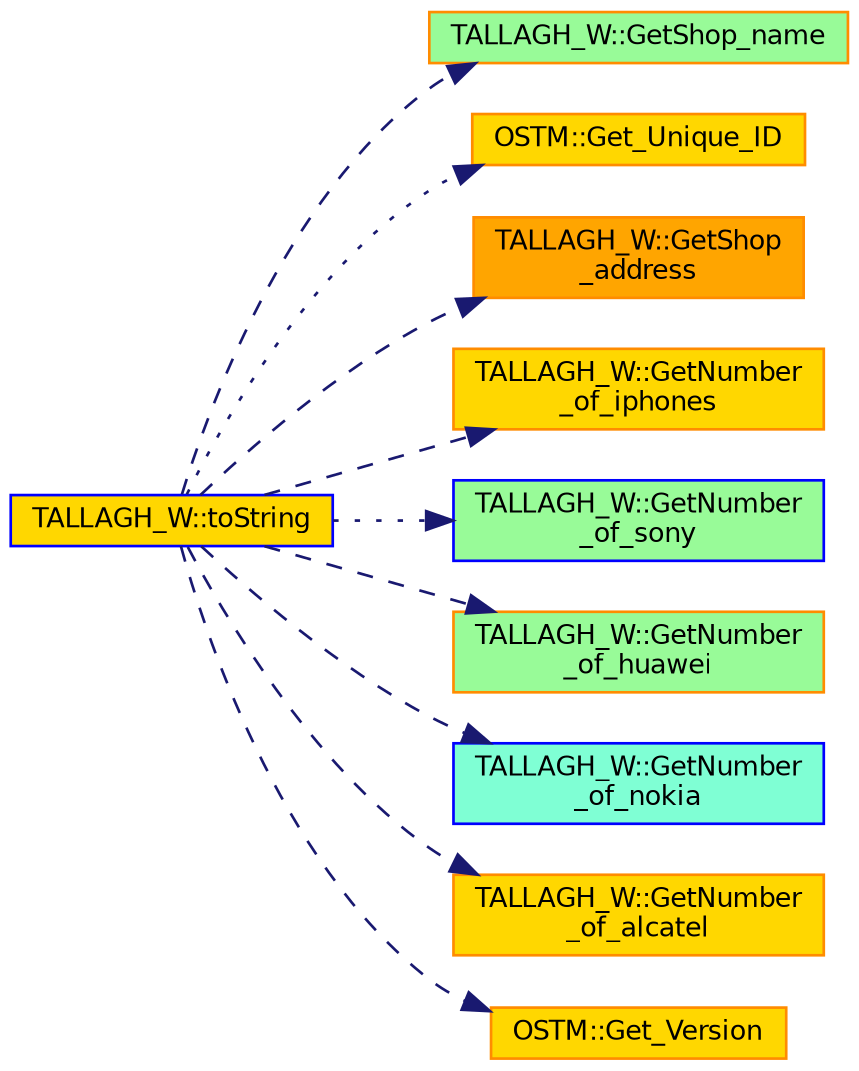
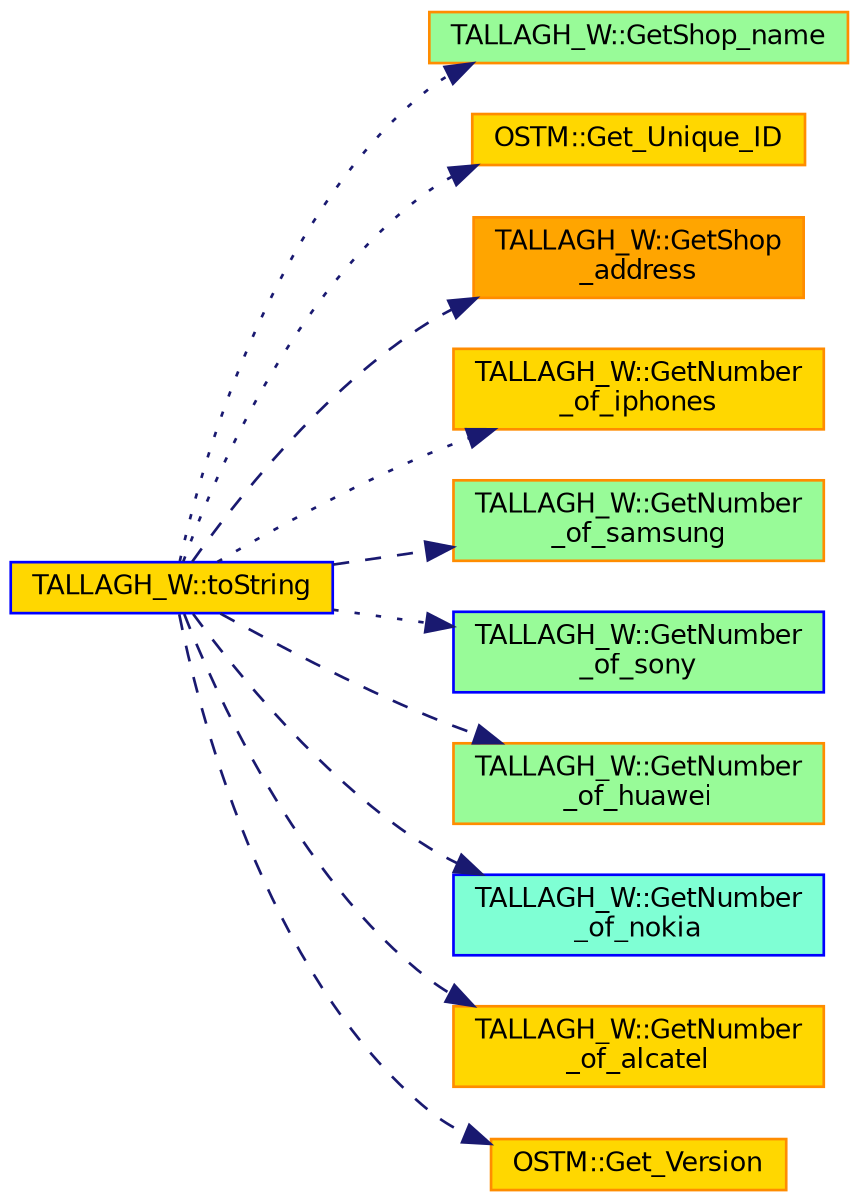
edge "TALLAGH_W::toString" -> "TALLAGH_W::GetShop_name": style dashed -> dotted
edge "TALLAGH_W::toString" -> "TALLAGH_W::GetNumber _of_iphones": style dashed -> dotted
node "TALLAGH_W::GetNumber _of_samsung": added
